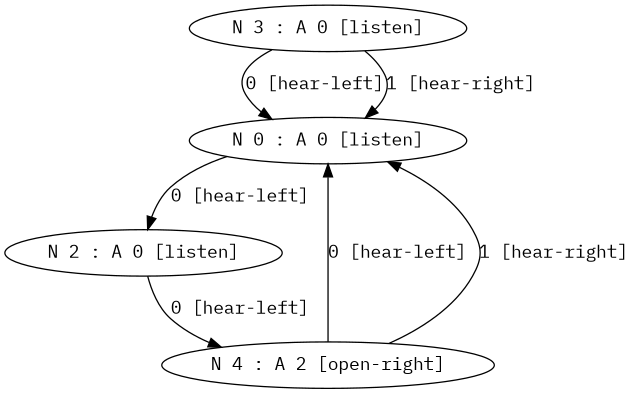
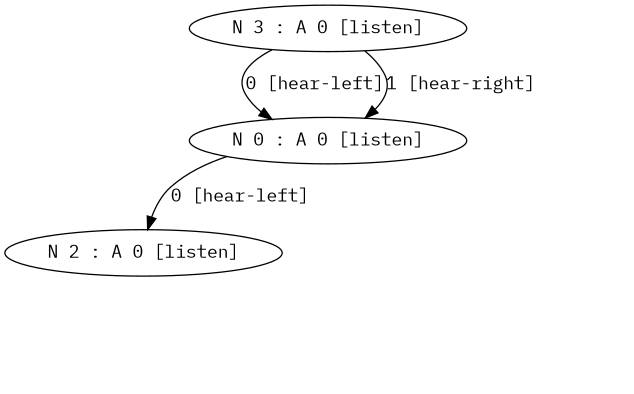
node "N 4 : A 2 [open-right]": removed
